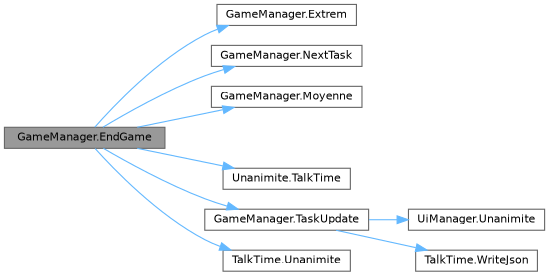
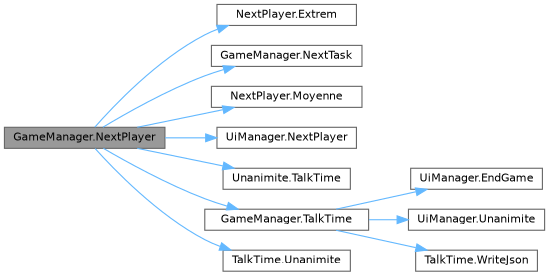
node "GameManager.Extrem": label "GameManager.Extrem" -> "NextPlayer.Extrem"
node "GameManager.Moyenne": label "GameManager.Moyenne" -> "NextPlayer.Moyenne"
node "GameManager.EndGame": label "GameManager.EndGame" -> "GameManager.NextPlayer"
node "UiManager.NextPlayer": added
node "UiManager.EndGame": added
node "GameManager.TaskUpdate": label "GameManager.TaskUpdate" -> "GameManager.TalkTime"
